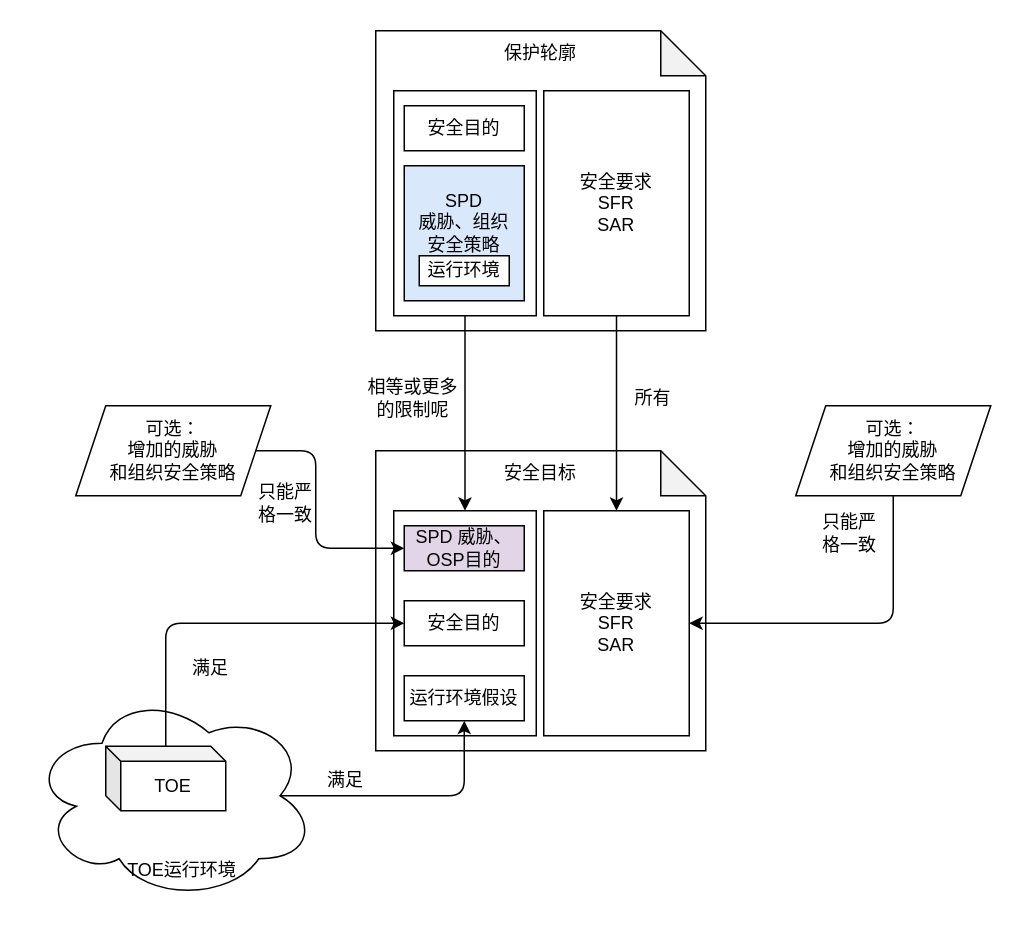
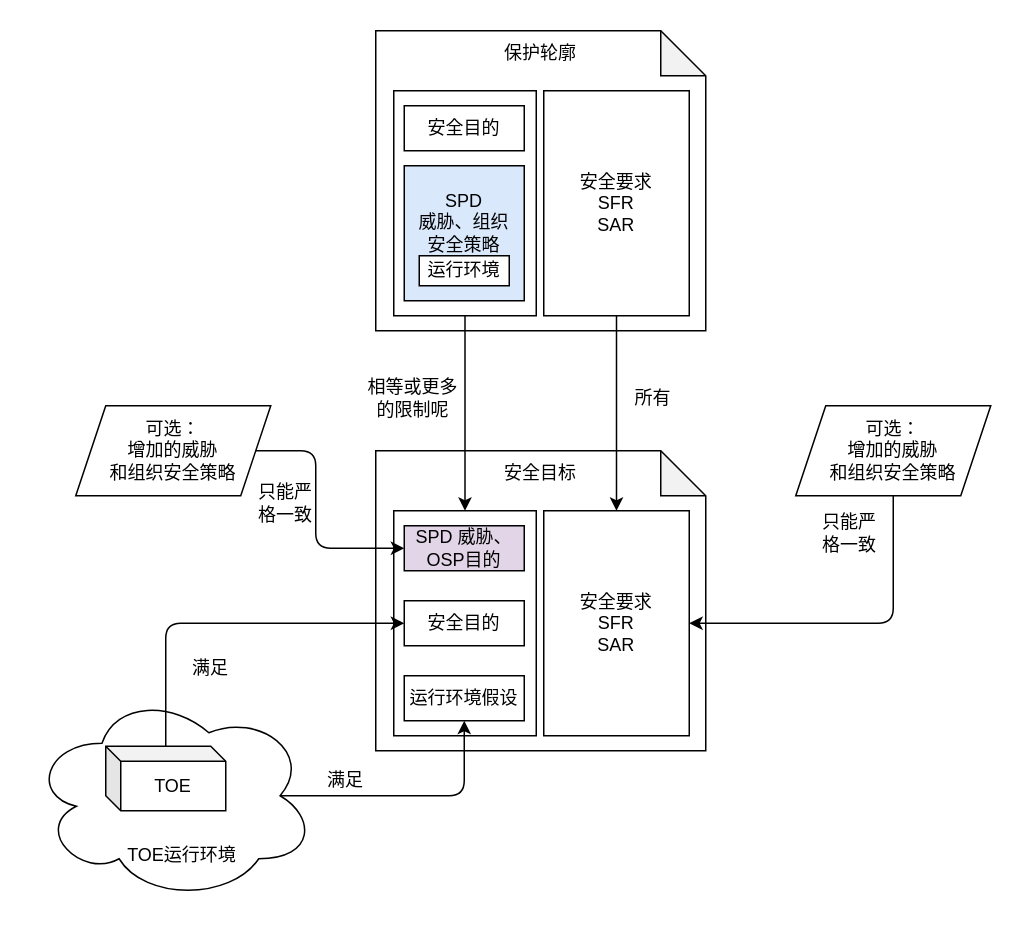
node "TOE运行环境": moved (182, 871) -> (182, 856)
